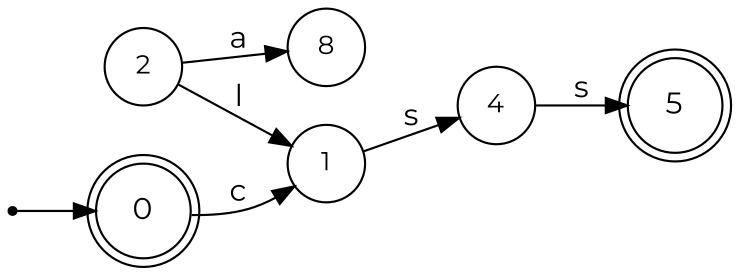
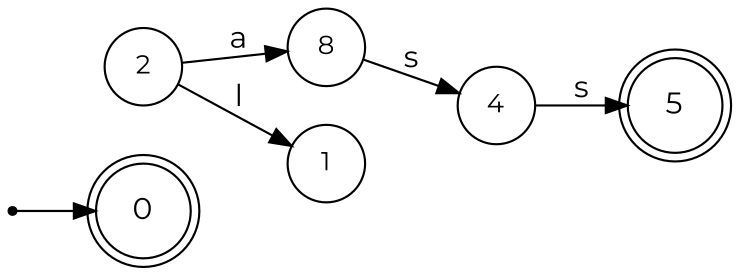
edge "1" -> "4": now "8" -> "4"
edge "0" -> "1": removed, label "c"
